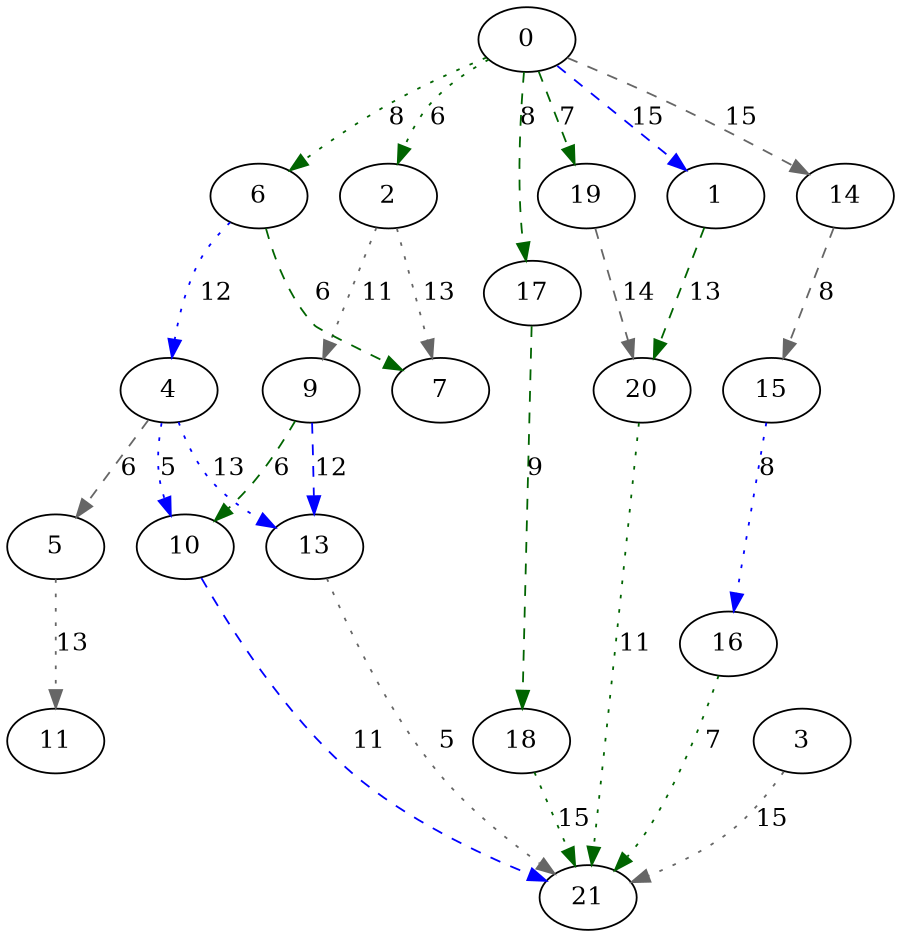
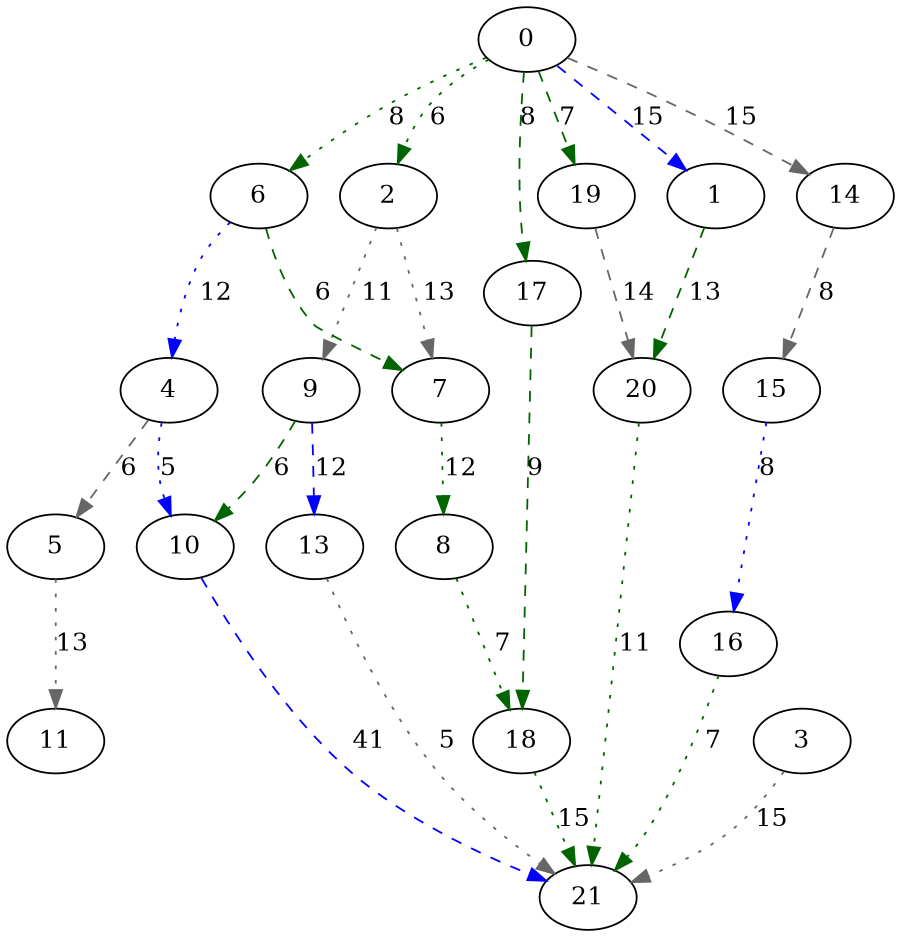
edge "4" -> "13": removed, label "13"
node "8": added
edge "10" -> "21": label "11" -> "41"
